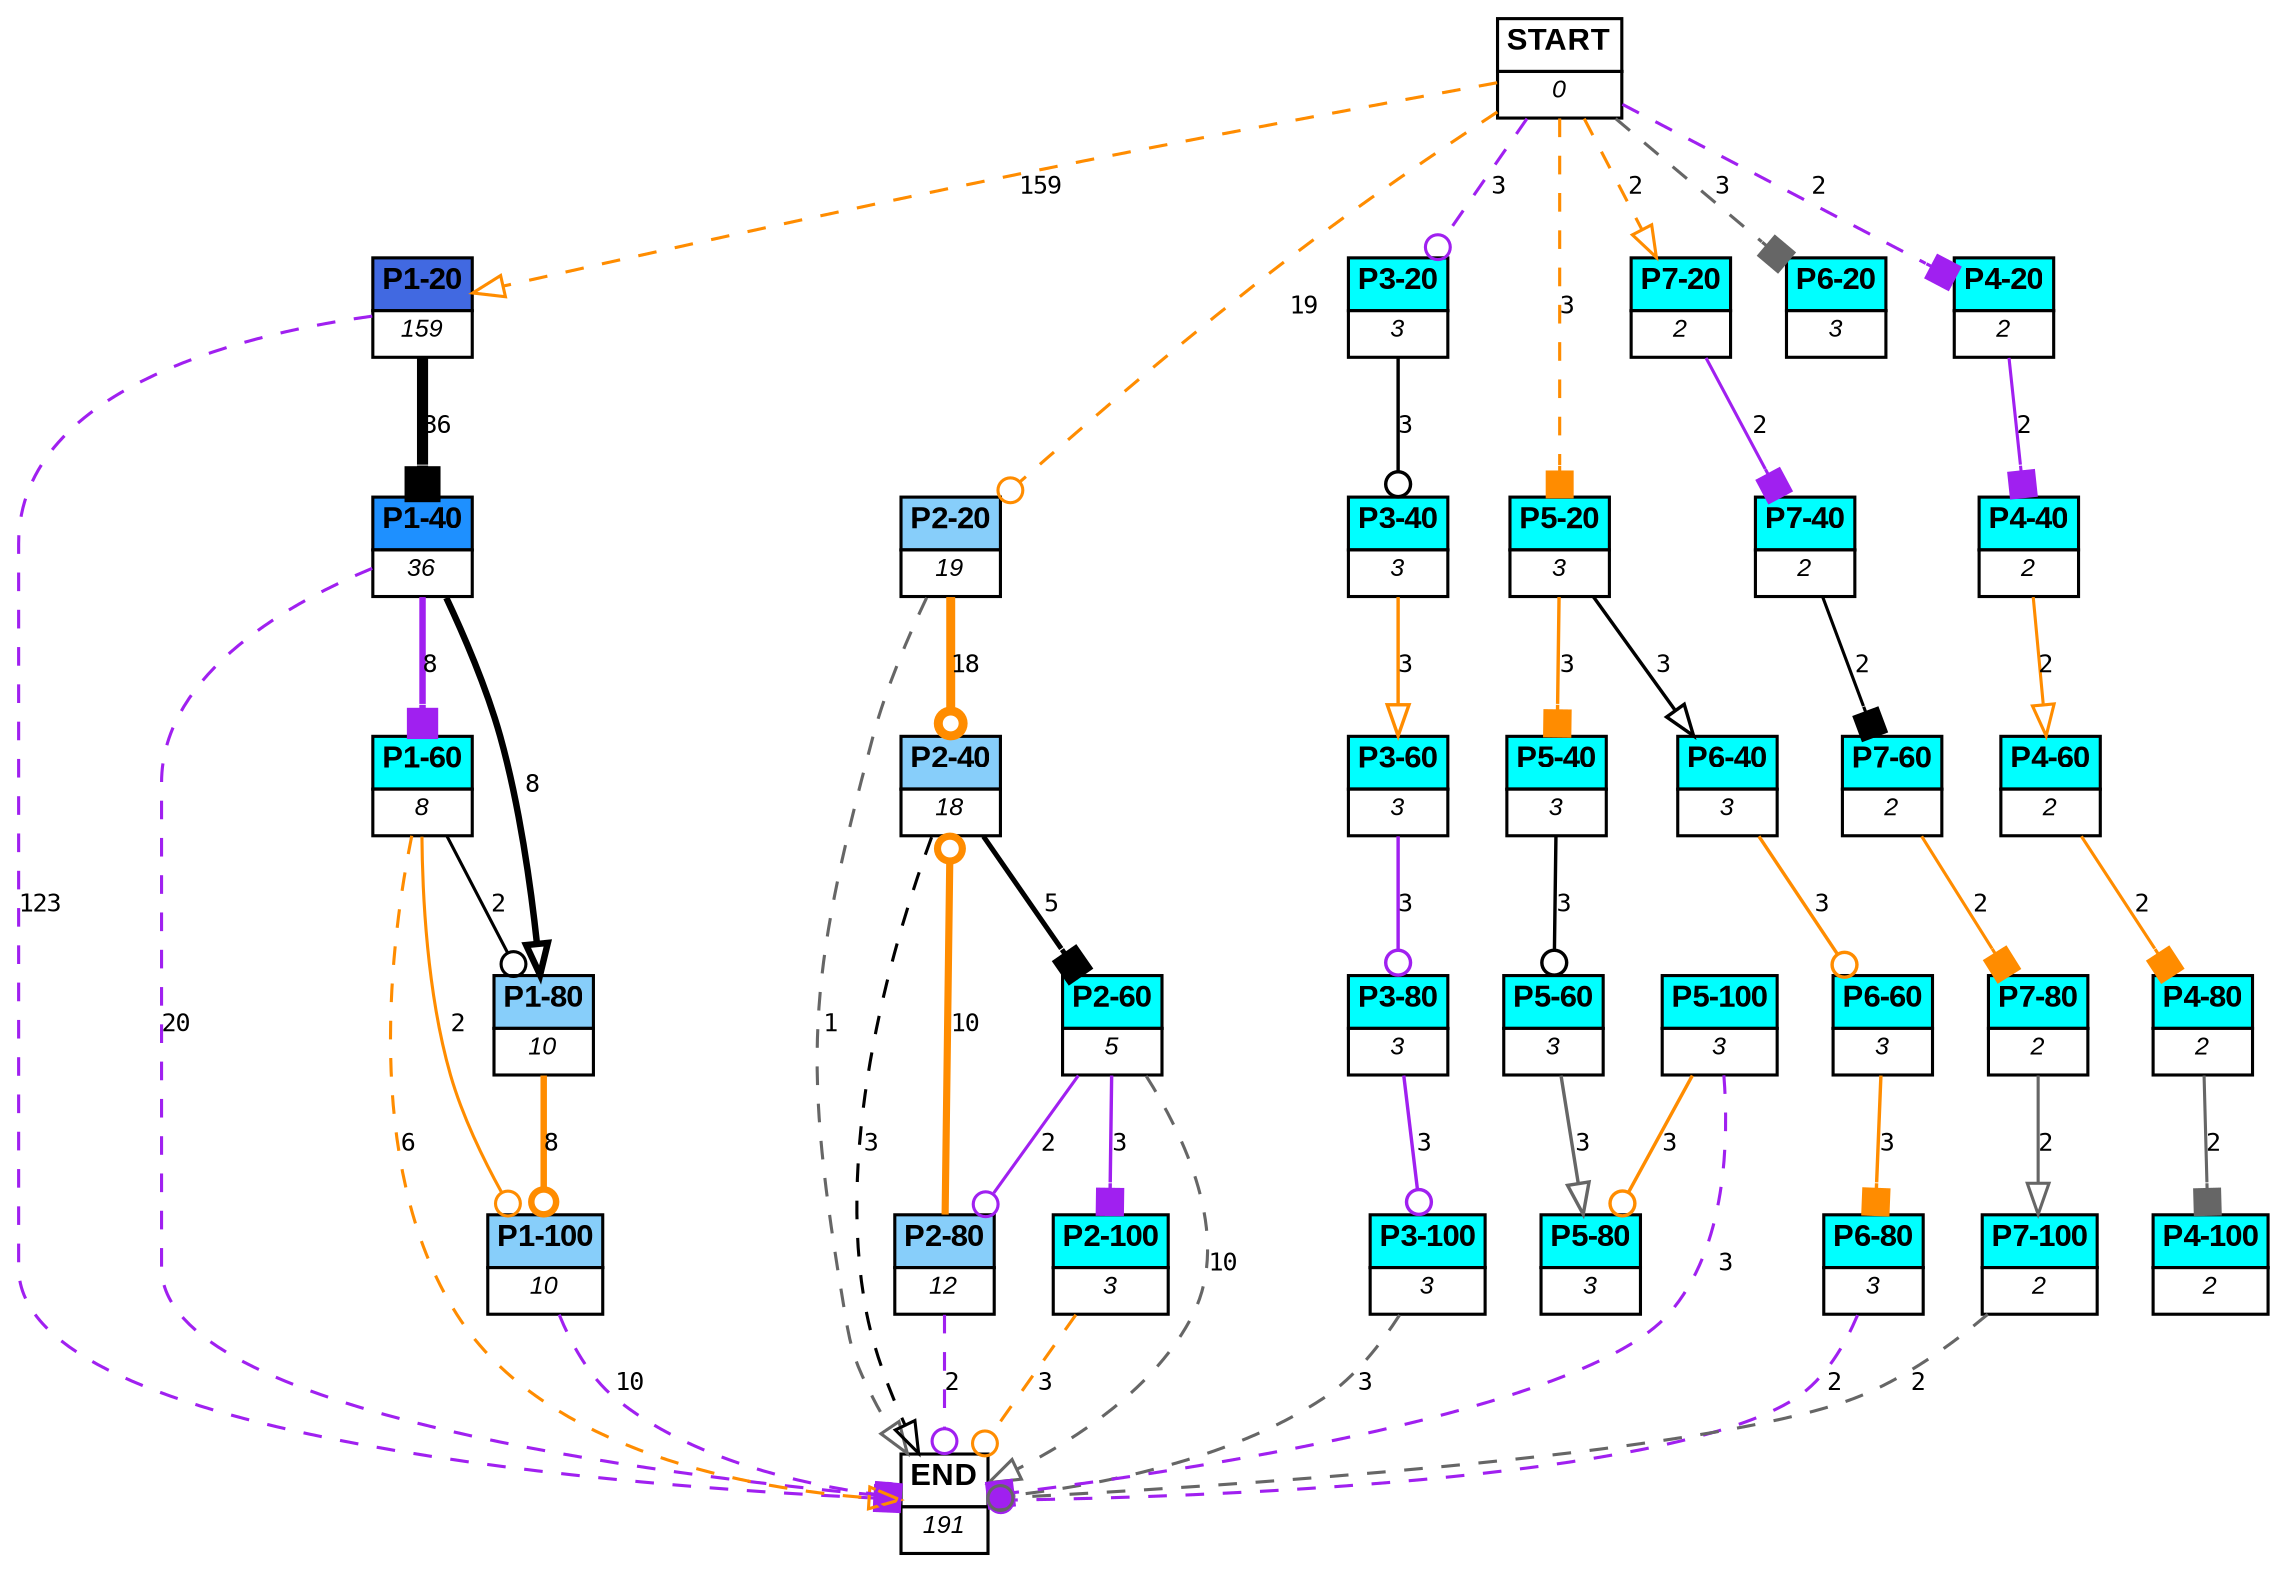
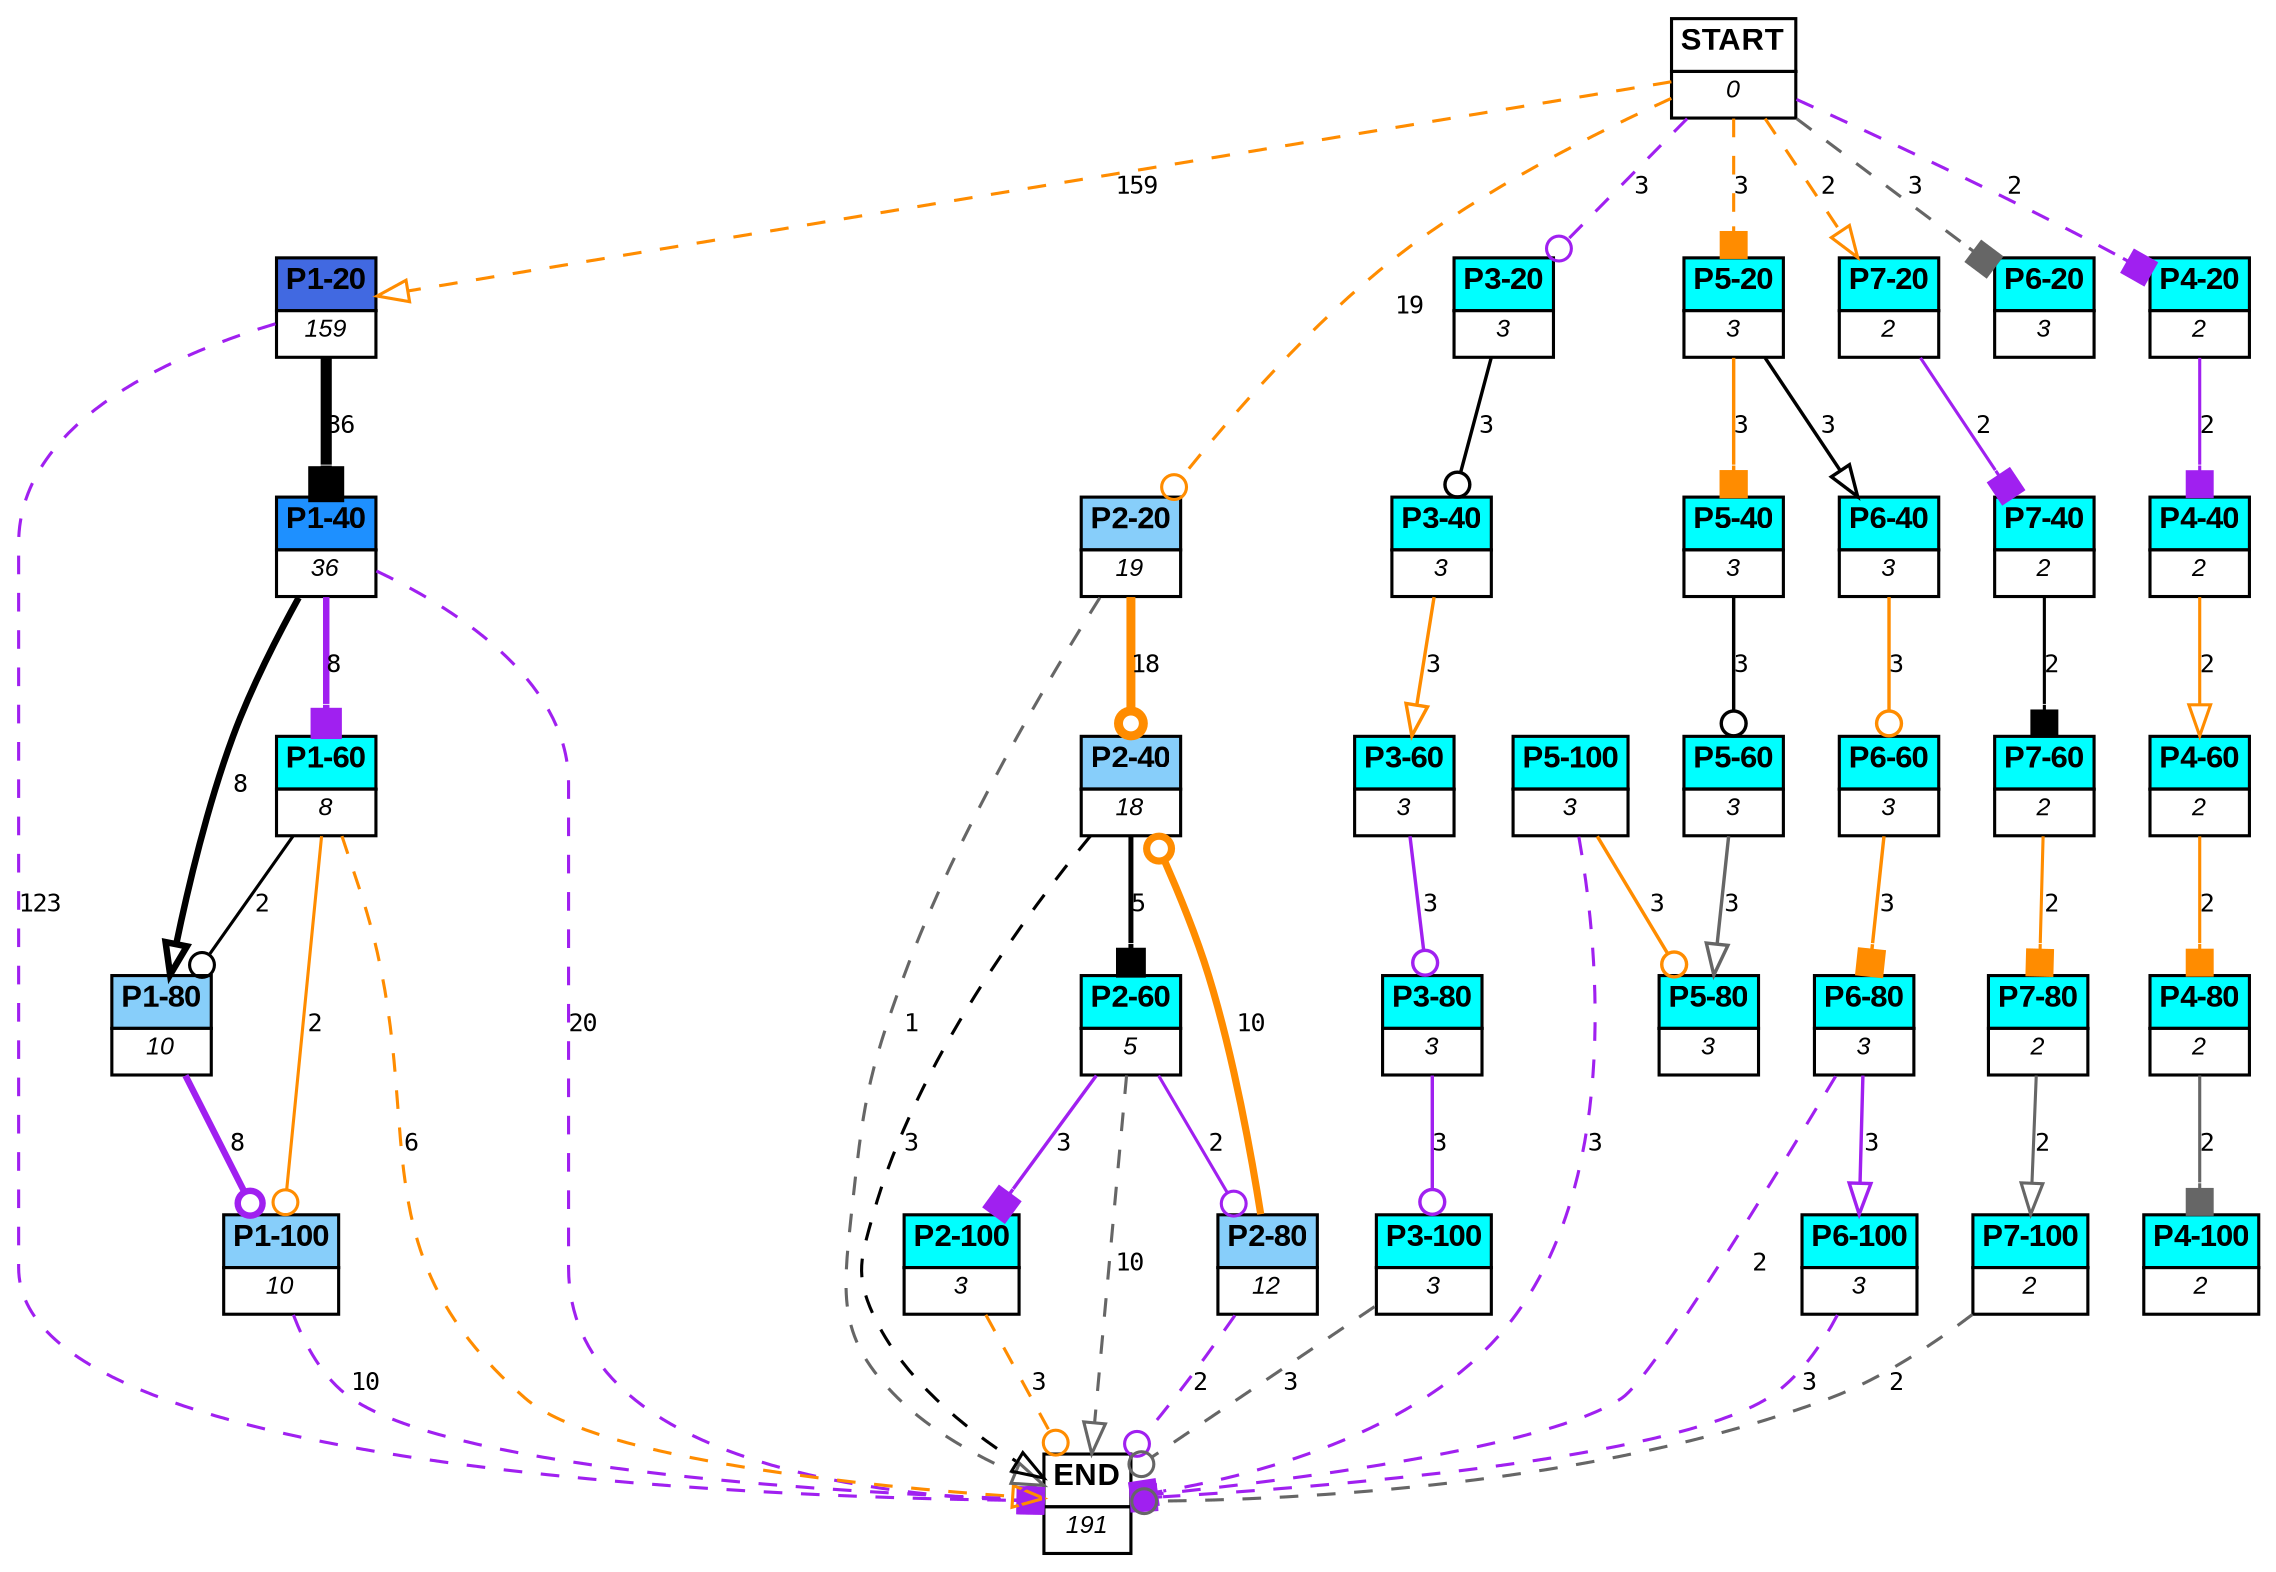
edge "P1-80" -> "P1-100": color darkorange -> purple
node "P6-100": added
